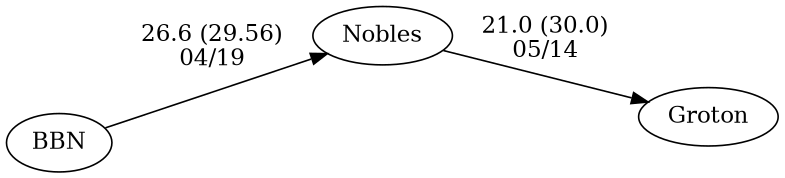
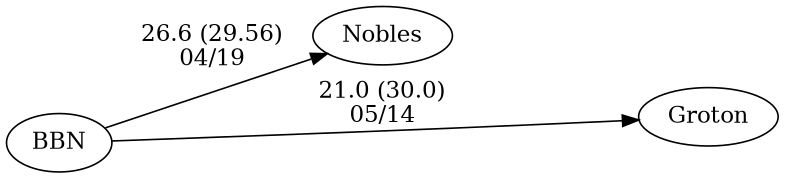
edge "Nobles" -> "Groton": now "BBN" -> "Groton"
